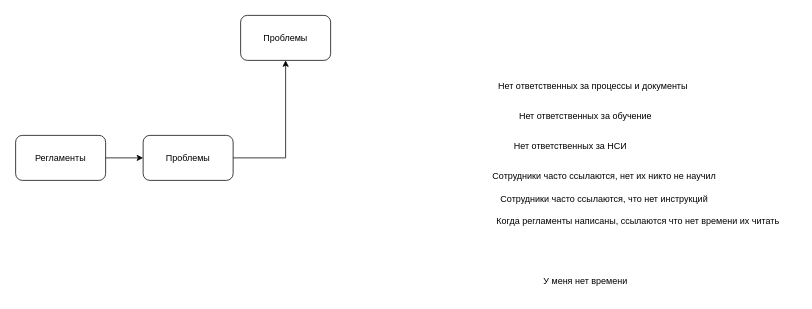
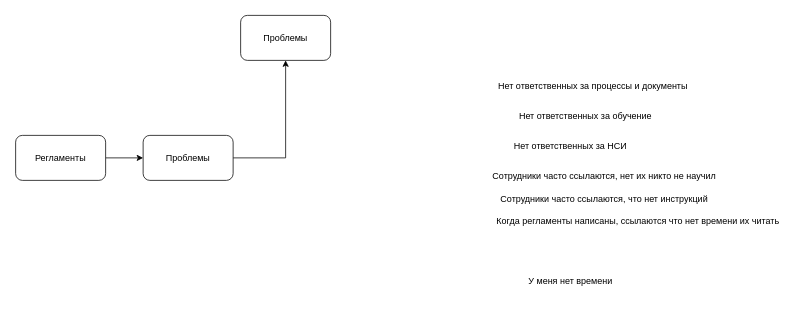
node "У меня нет времени": moved (585, 282) -> (570, 282)
